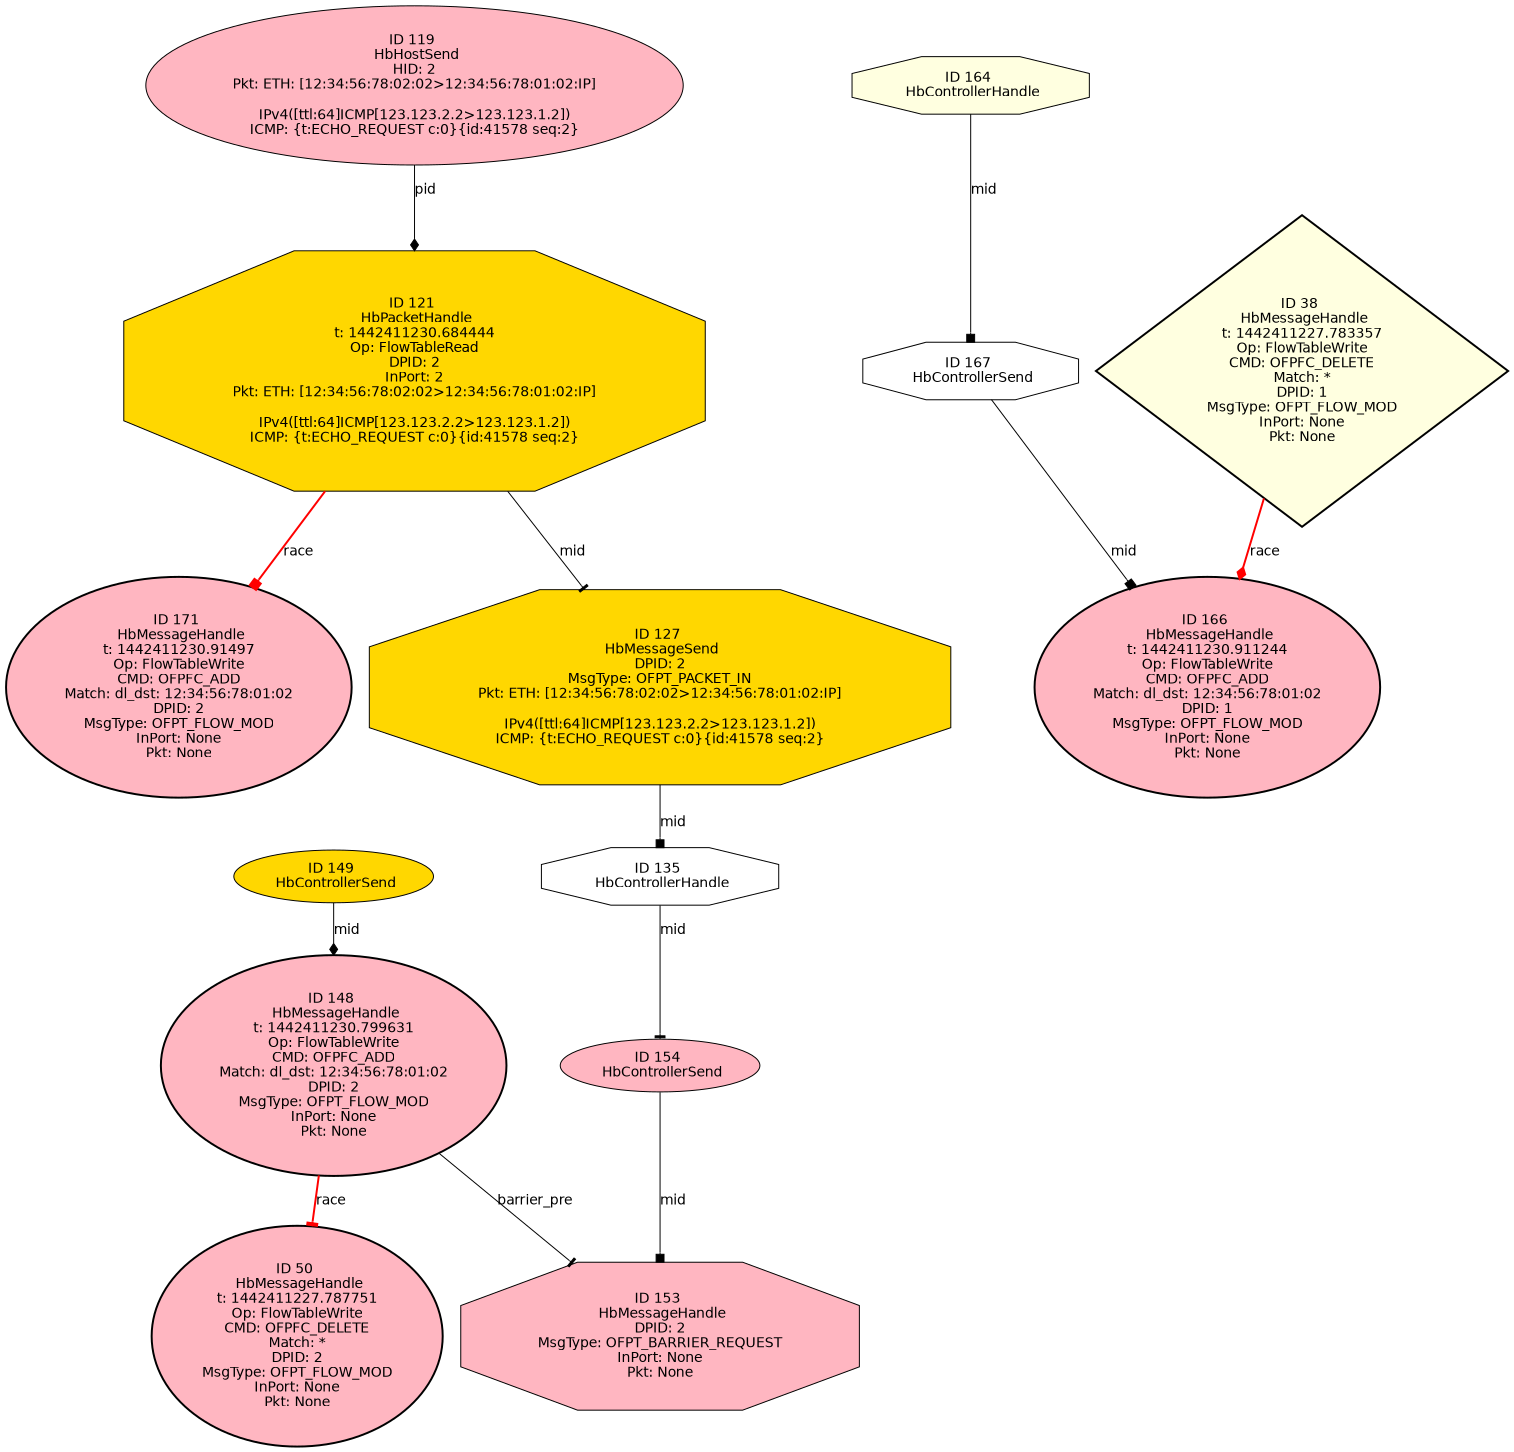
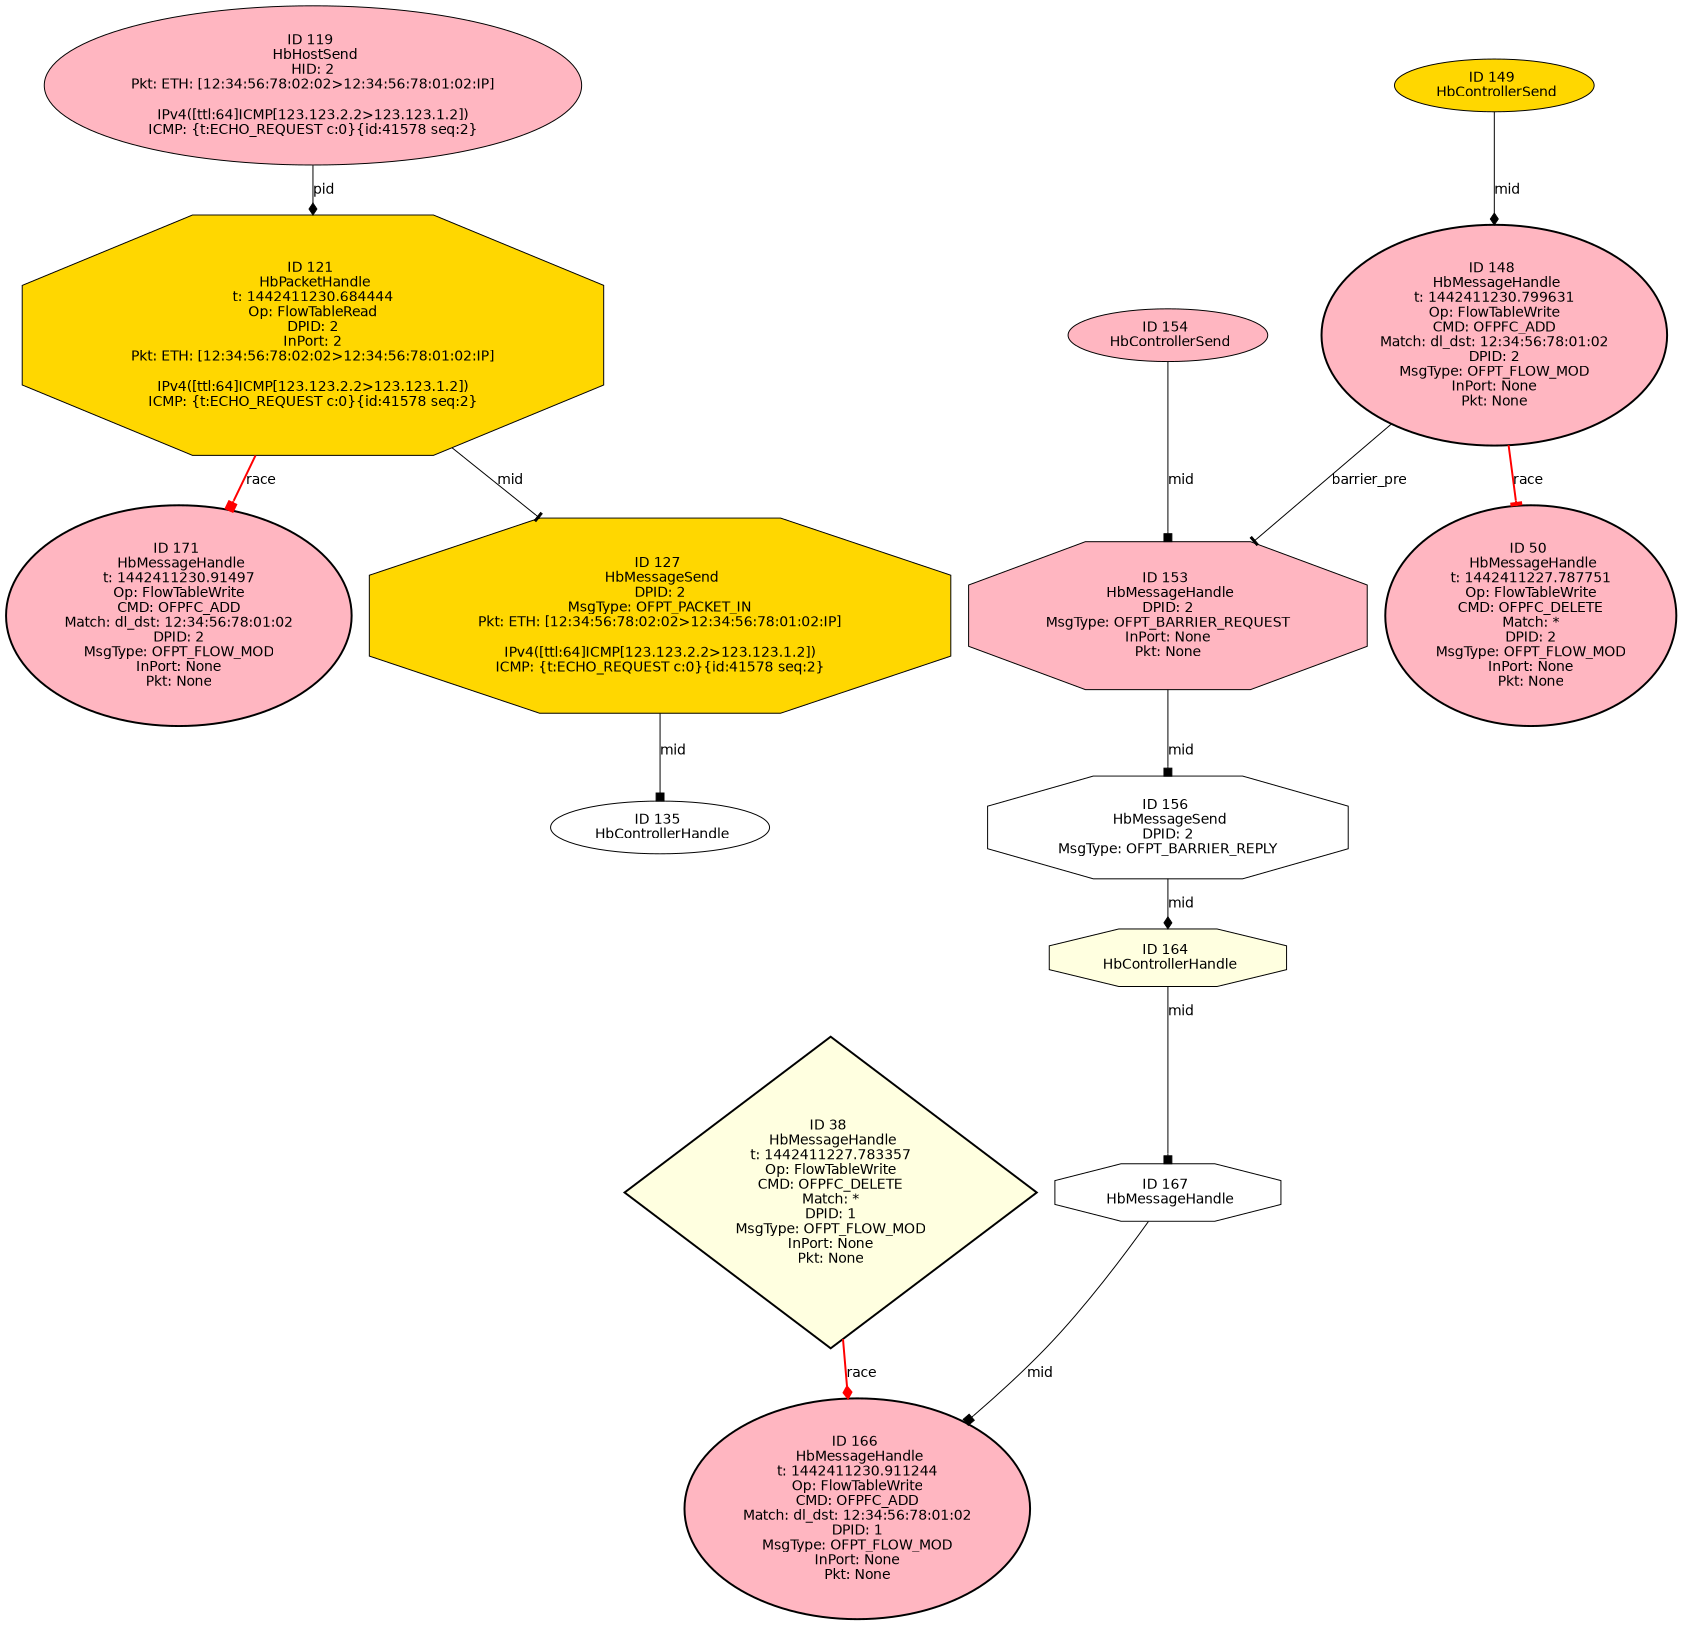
node "ID 167 HbControllerSend": label "ID 167 HbControllerSend" -> "ID 167 HbMessageHandle"
node "ID 156 HbMessageSend DPID: 2 MsgType: OFPT_BARRIER_REPLY": added
node "ID 135 HbControllerHandle": shape octagon -> ellipse
edge "ID 135 HbControllerHandle" -> "ID 154 HbControllerSend": removed, label "mid"
